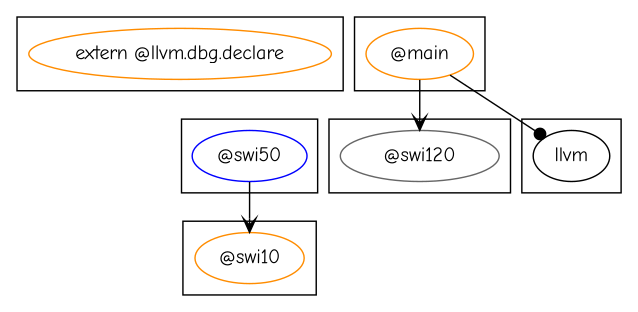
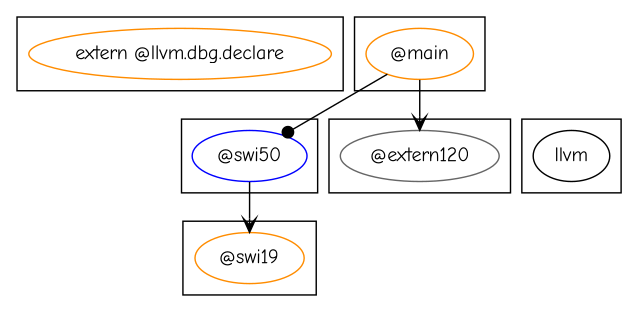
edge "@main" -> "llvm": now "@main" -> "@swi50"
node "@swi120": label "@swi120" -> "@extern120"
node "@swi10": label "@swi10" -> "@swi19"
